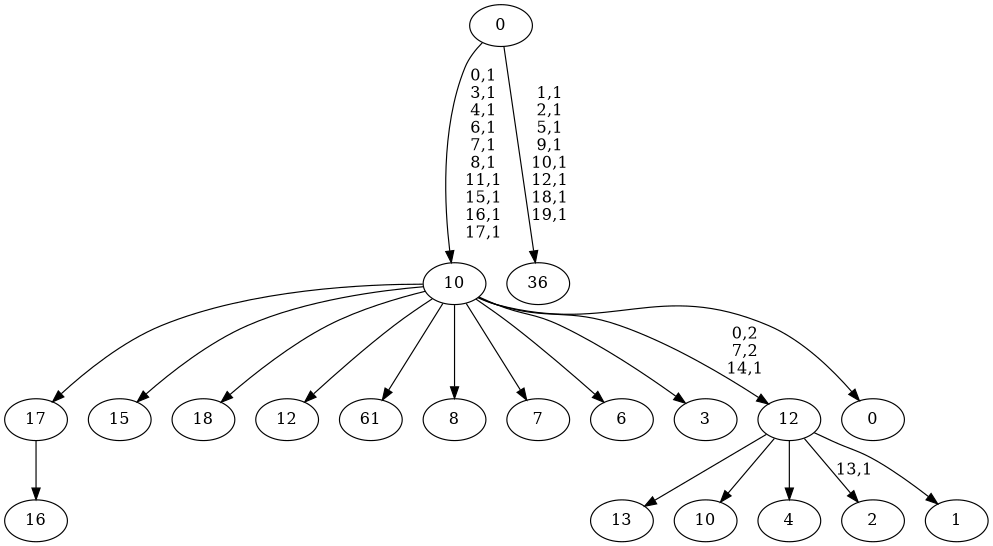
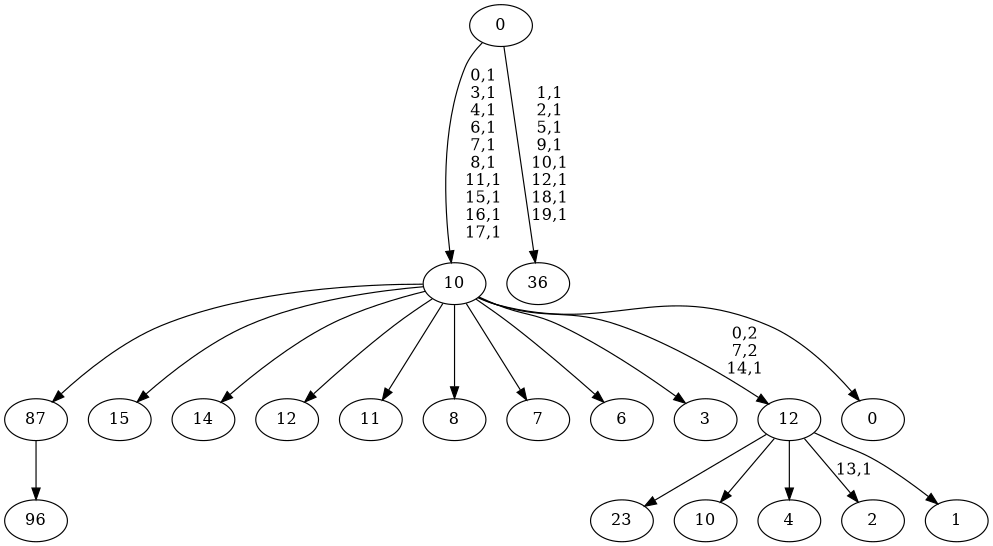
node "17": label "17" -> "87"
node "18": label "18" -> "14"
node "61": label "61" -> "11"
node "16": label "16" -> "96"
node "13": label "13" -> "23"
